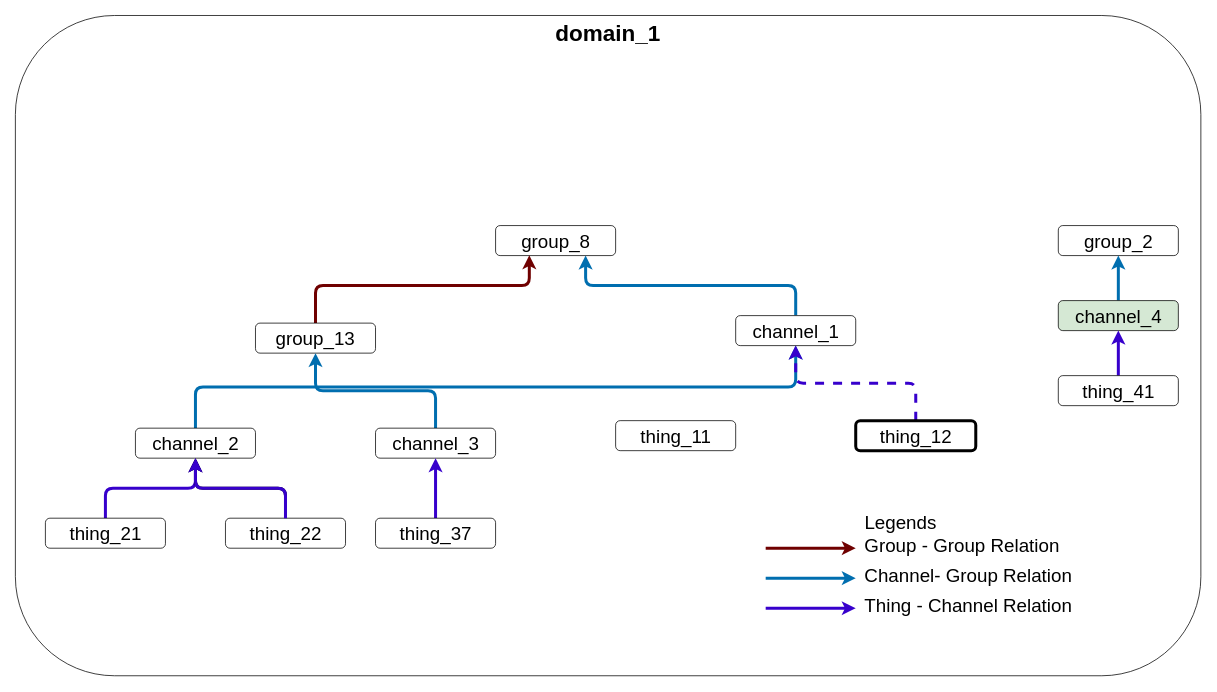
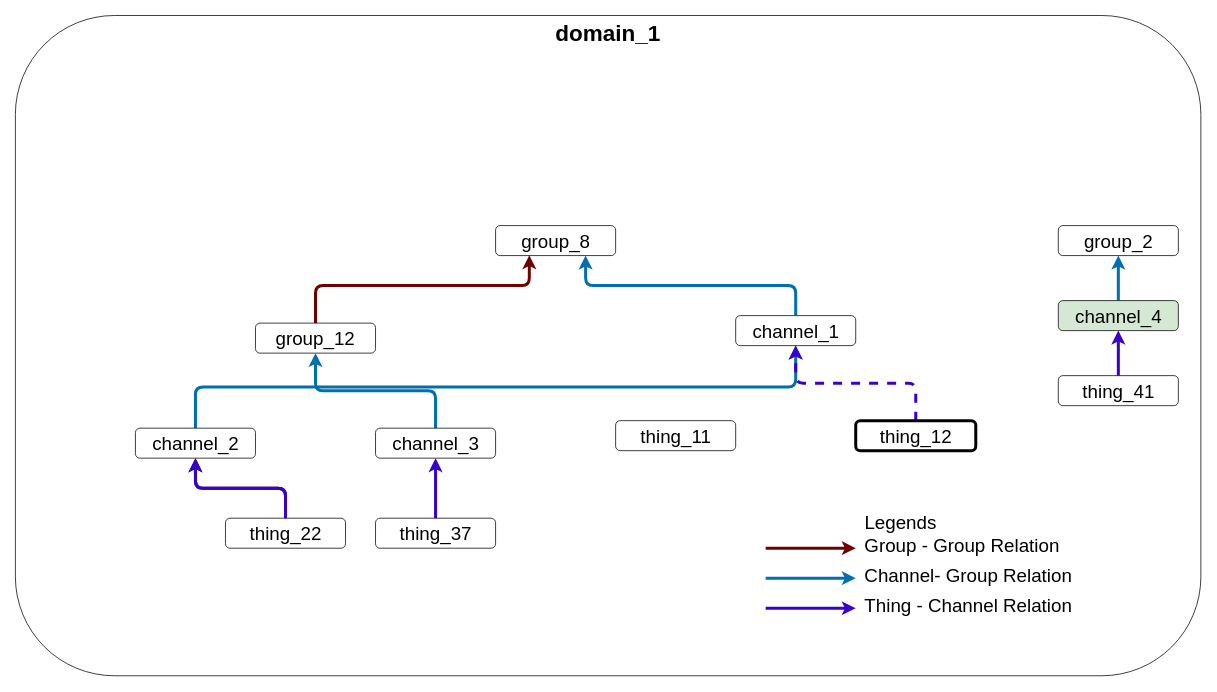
node "group_13": label "group_13" -> "group_12"
edge "thing_21" -> "channel_2": removed
node "thing_21": removed
